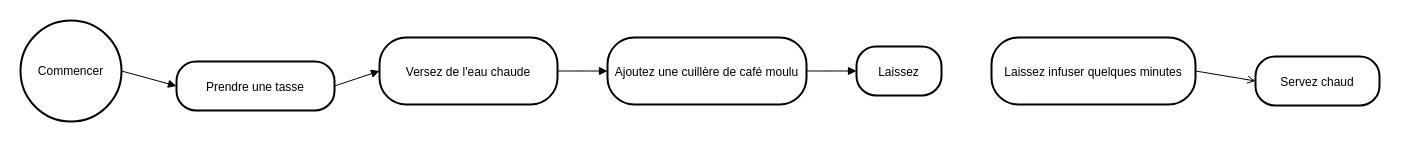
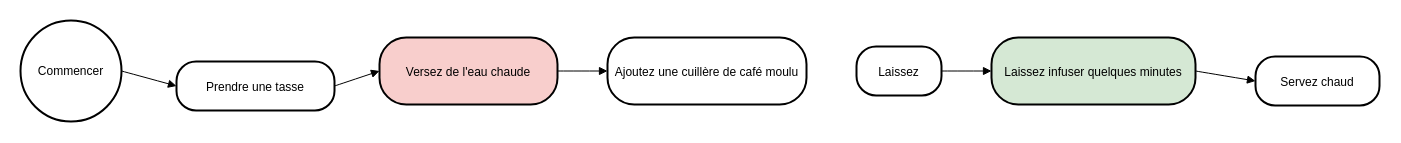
node "Versez de l'eau chaude": fillcolor #ffffff -> #f8cecc
edge "Ajoutez une cuillère de café moulu" -> "Laissez": removed
edge "Laissez" -> "Laissez infuser quelques minutes": added
node "Laissez infuser quelques minutes": fillcolor #ffffff -> #d5e8d4
edge "Laissez infuser quelques minutes" -> "Servez chaud": arrowhead open -> block
